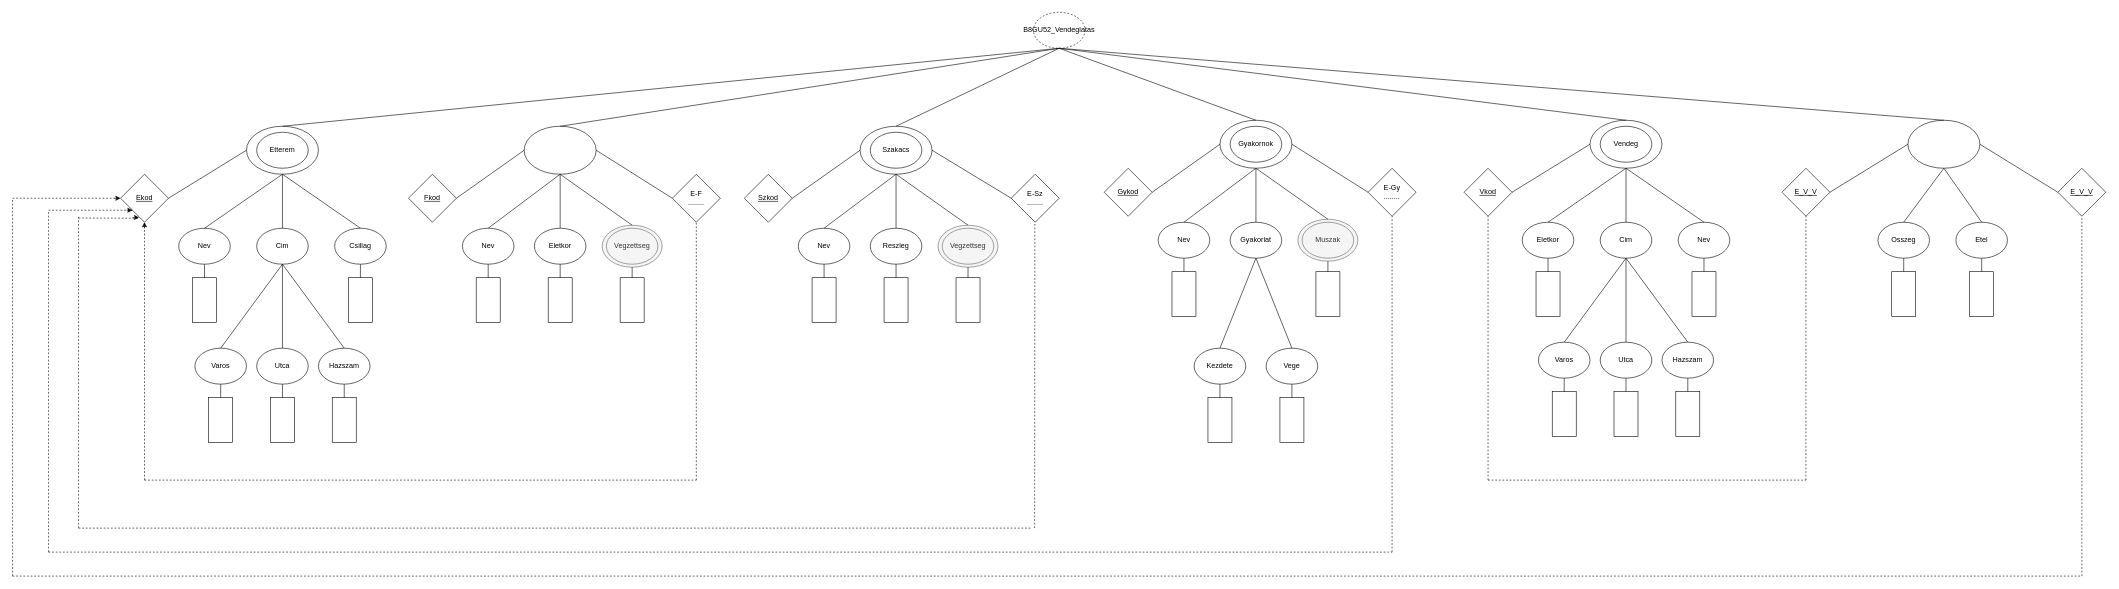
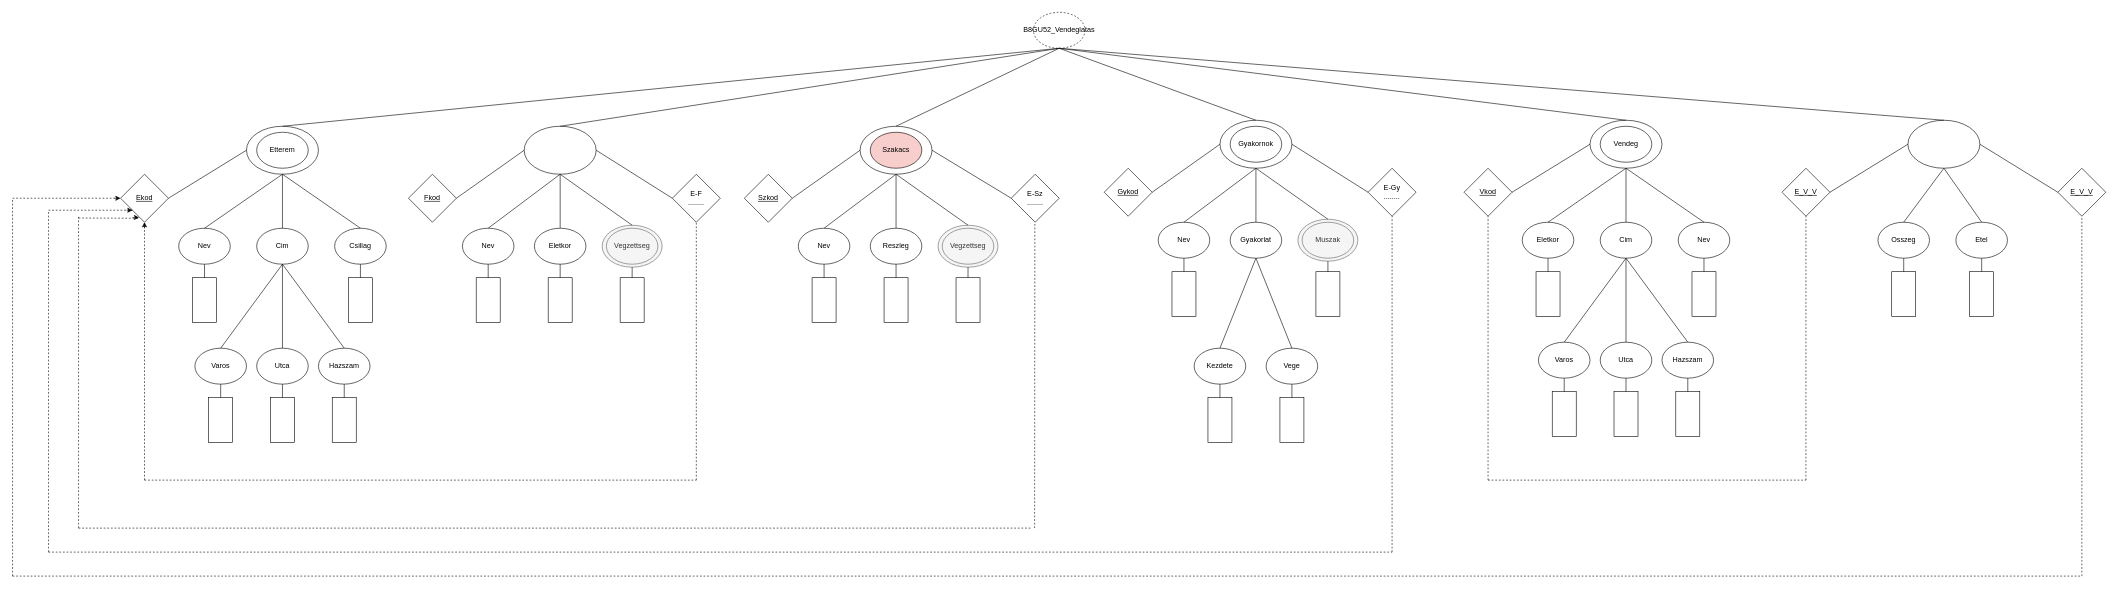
node "Szakacs": fillcolor #ffffff -> #f8cecc
